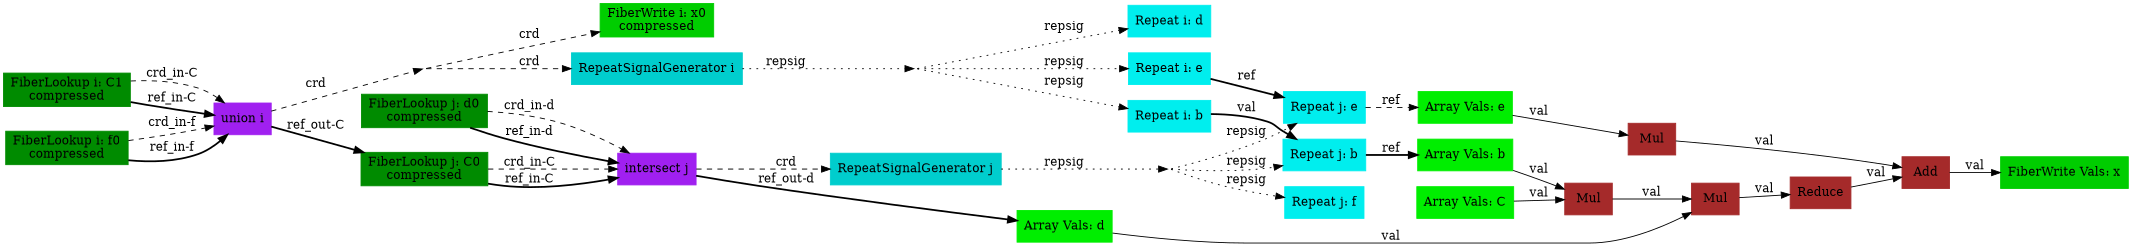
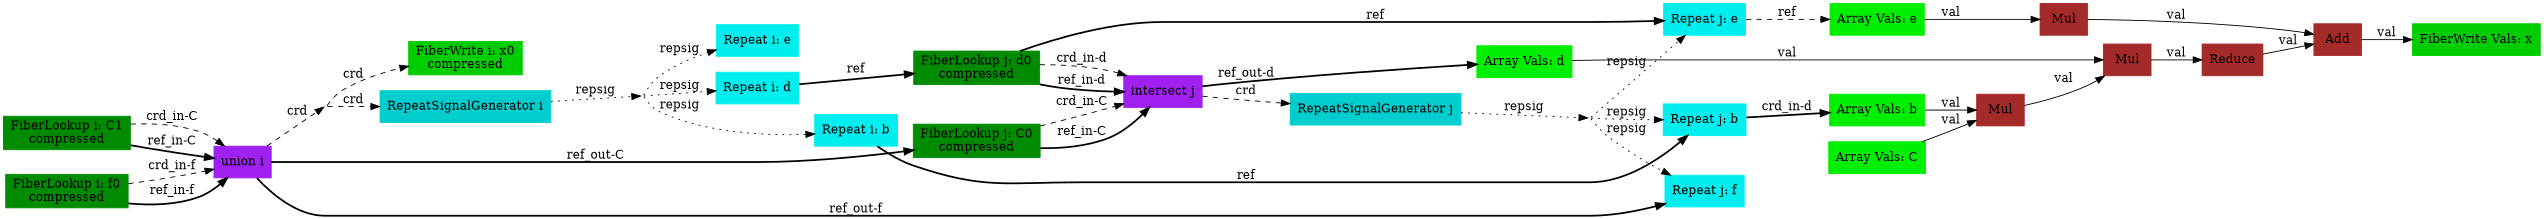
edge "Repeat i: d" -> "FiberLookup j: d0 compressed": added, label "ref"
edge "Repeat i: e" -> "Repeat j: e": now "FiberLookup j: d0 compressed" -> "Repeat j: e"
edge "Repeat i: b" -> "Repeat j: b": label "val" -> "ref"
edge "Repeat j: b" -> "Array Vals: b": label "ref" -> "crd_in-d"
edge "union i" -> "Repeat j: f": added, label "ref_out-f"
